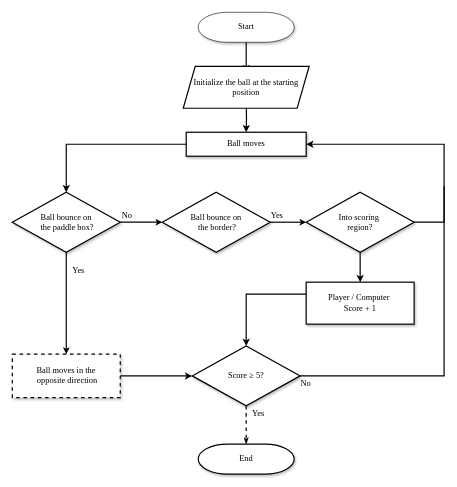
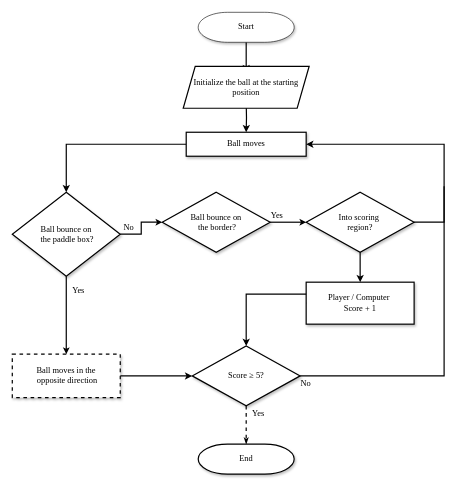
node "Ball bounce on the paddle box?": size 108x60 -> 108x84
